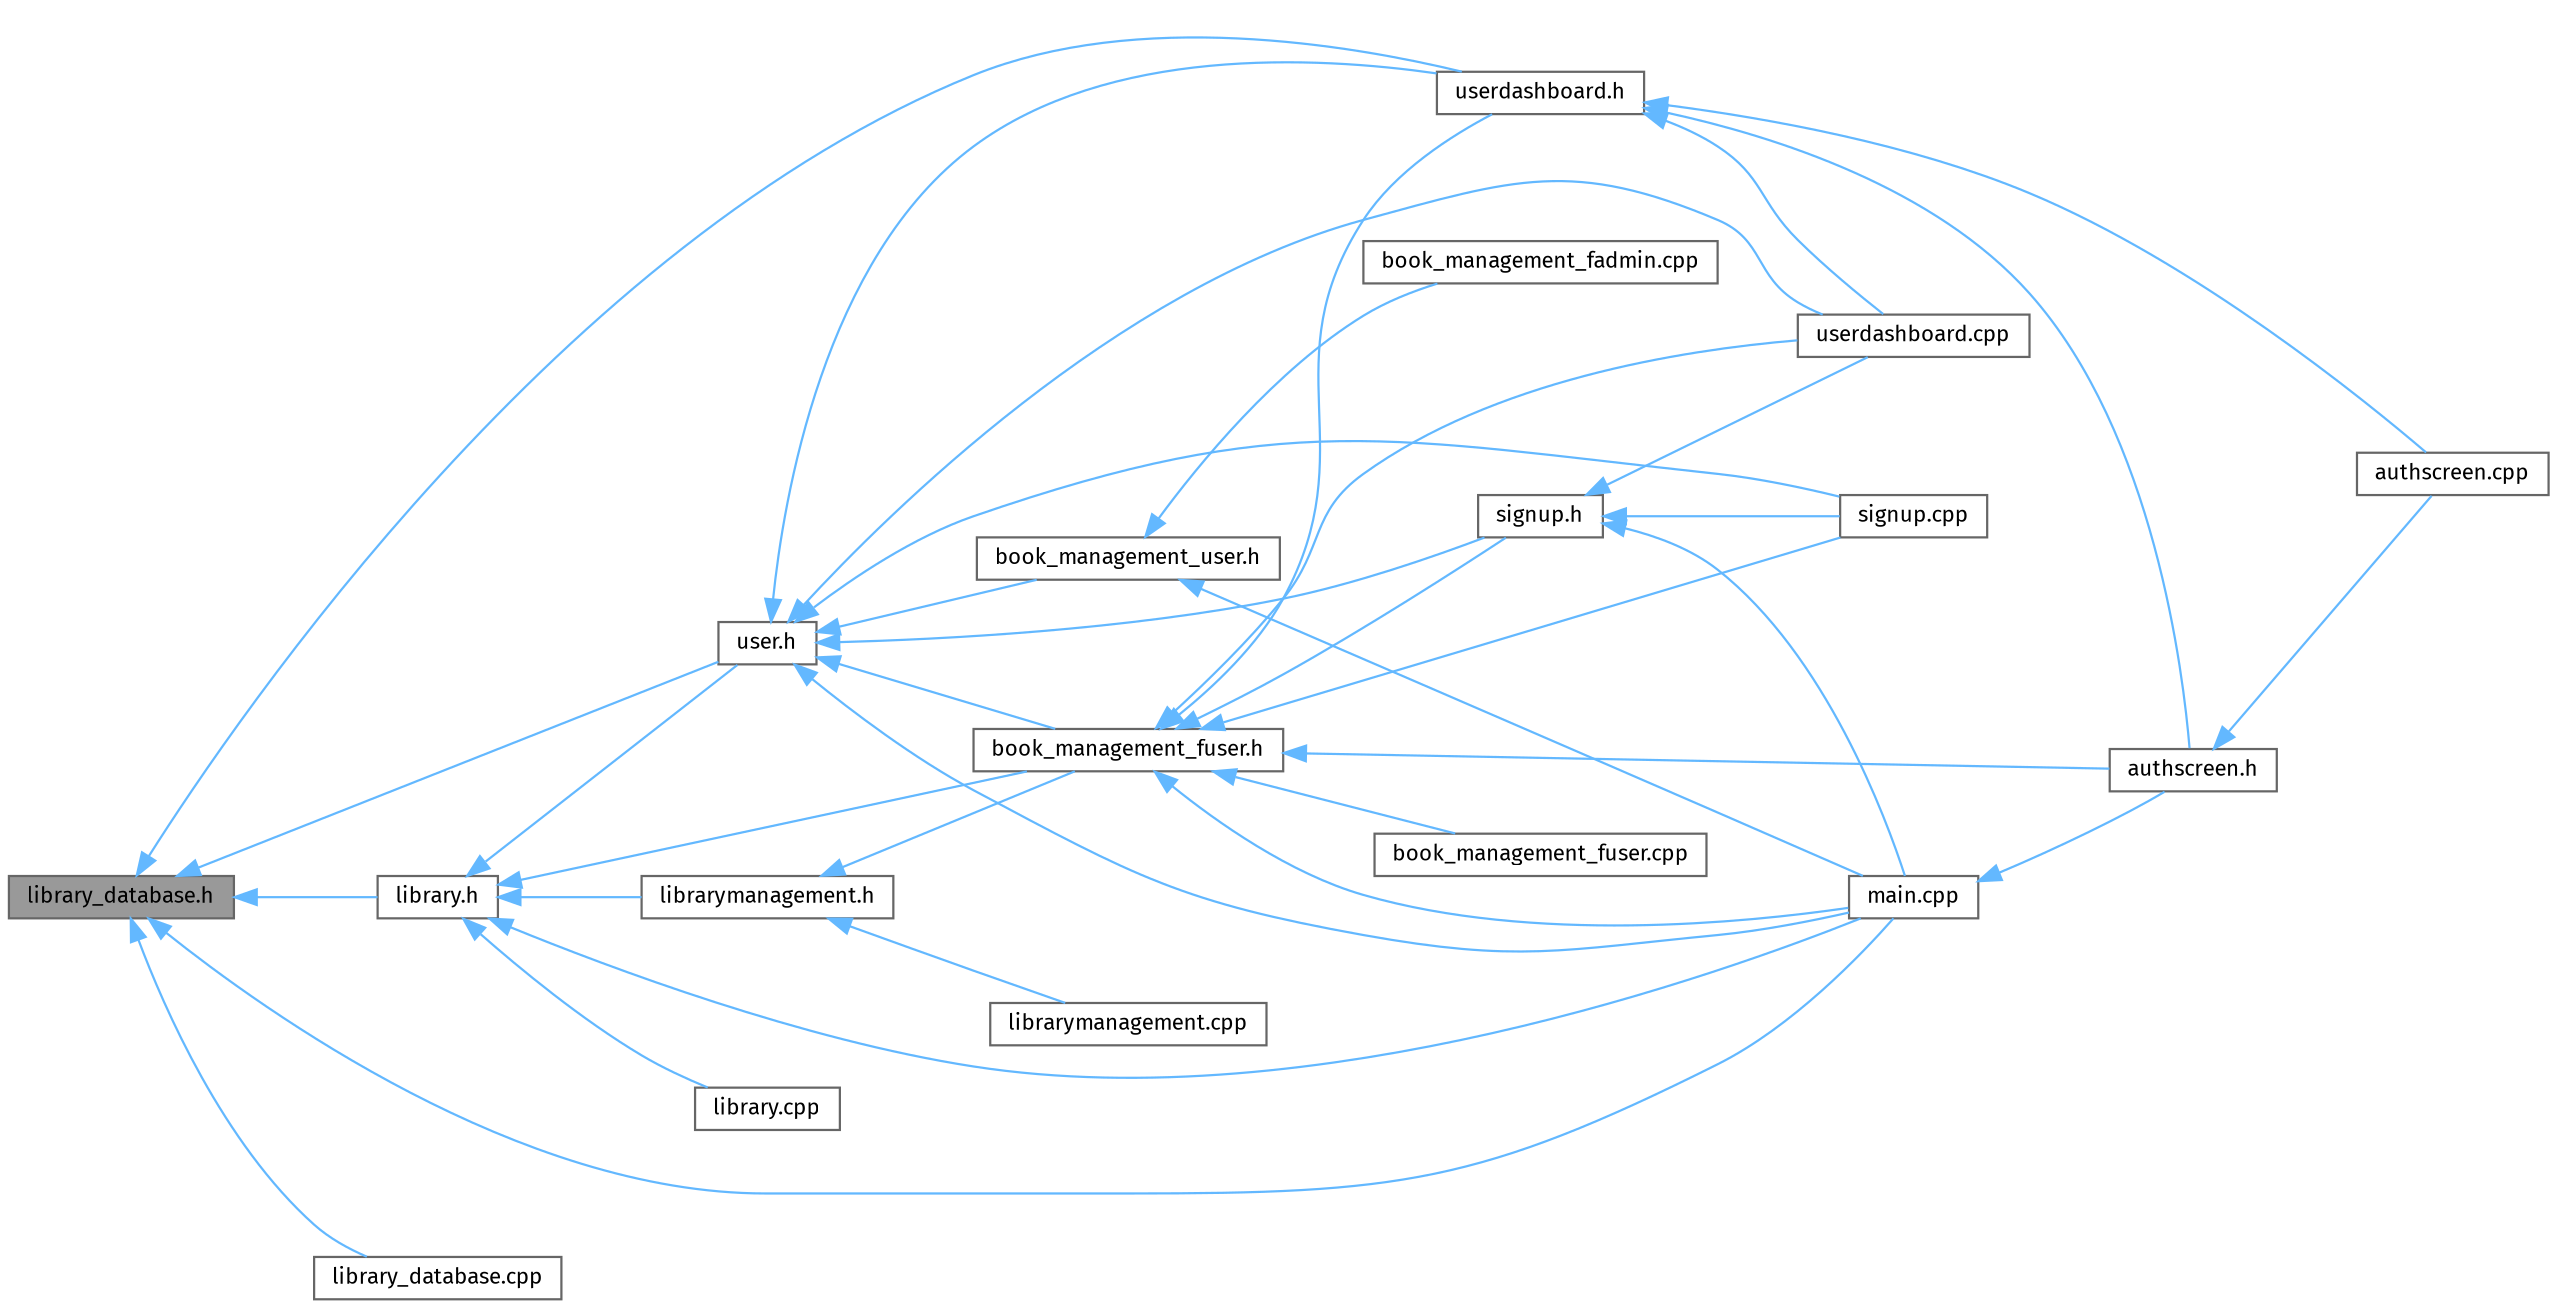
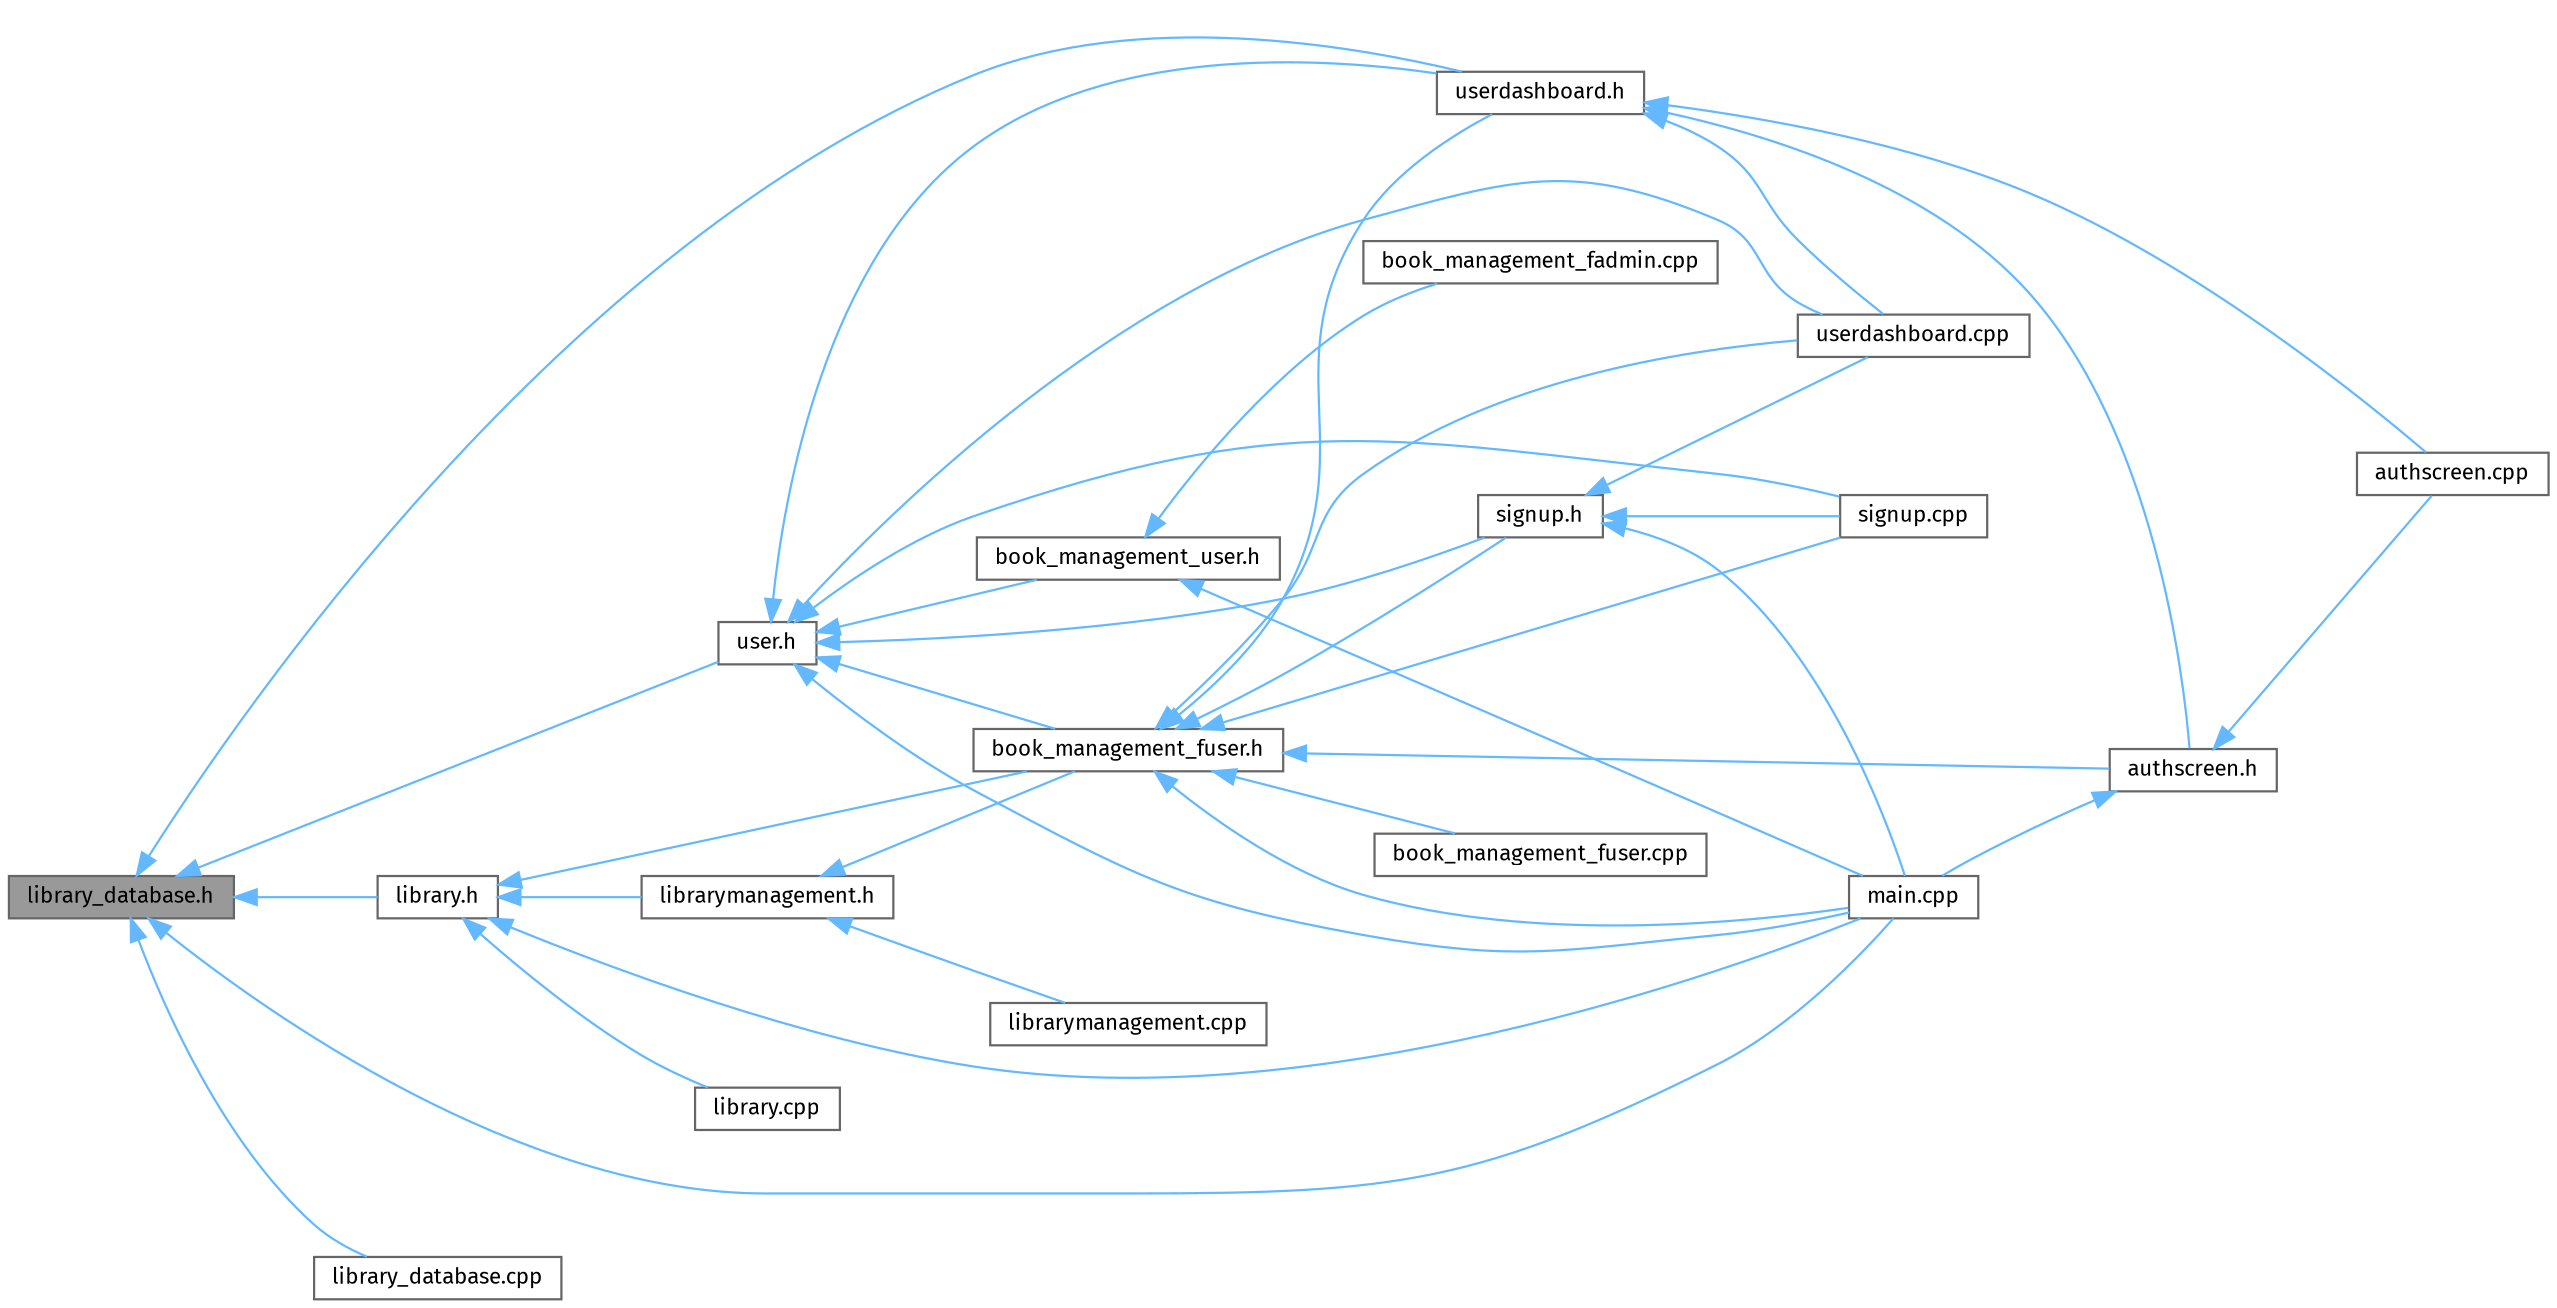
edge "user.h" -> "library.h": removed
edge "authscreen.h" -> "main.cpp": reversed
